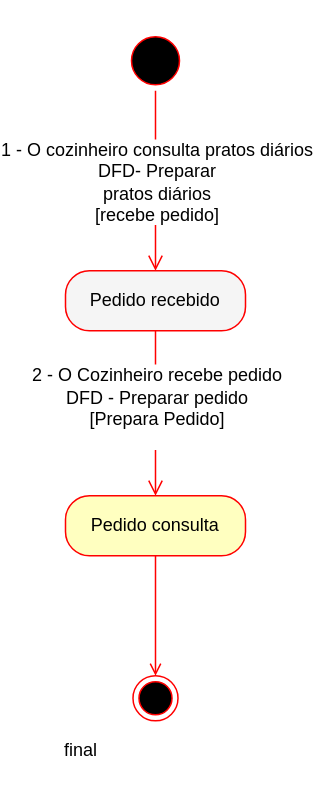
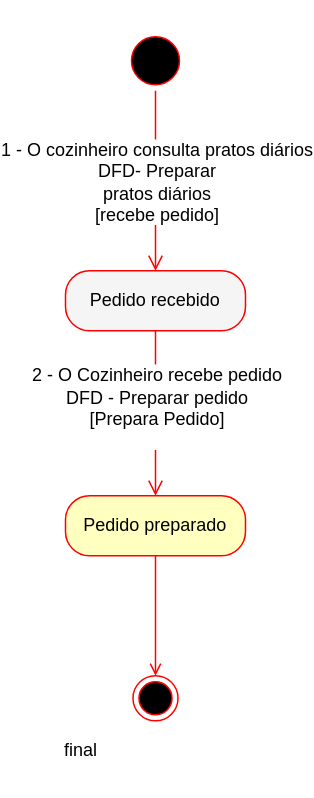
node "Pedido consulta": label "Pedido consulta" -> "Pedido preparado"
